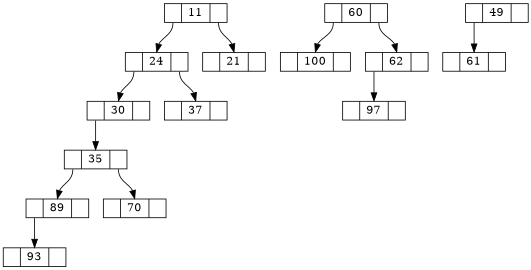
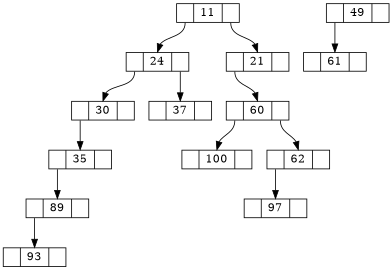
edge "21" -> "60": added
node "70": removed
